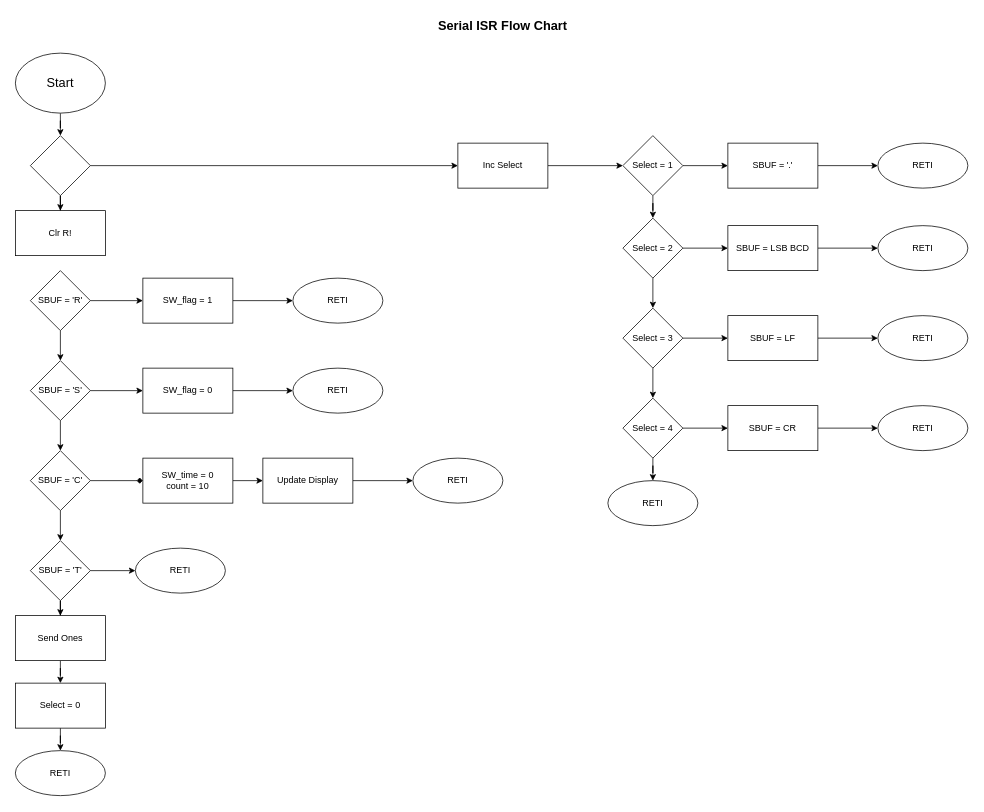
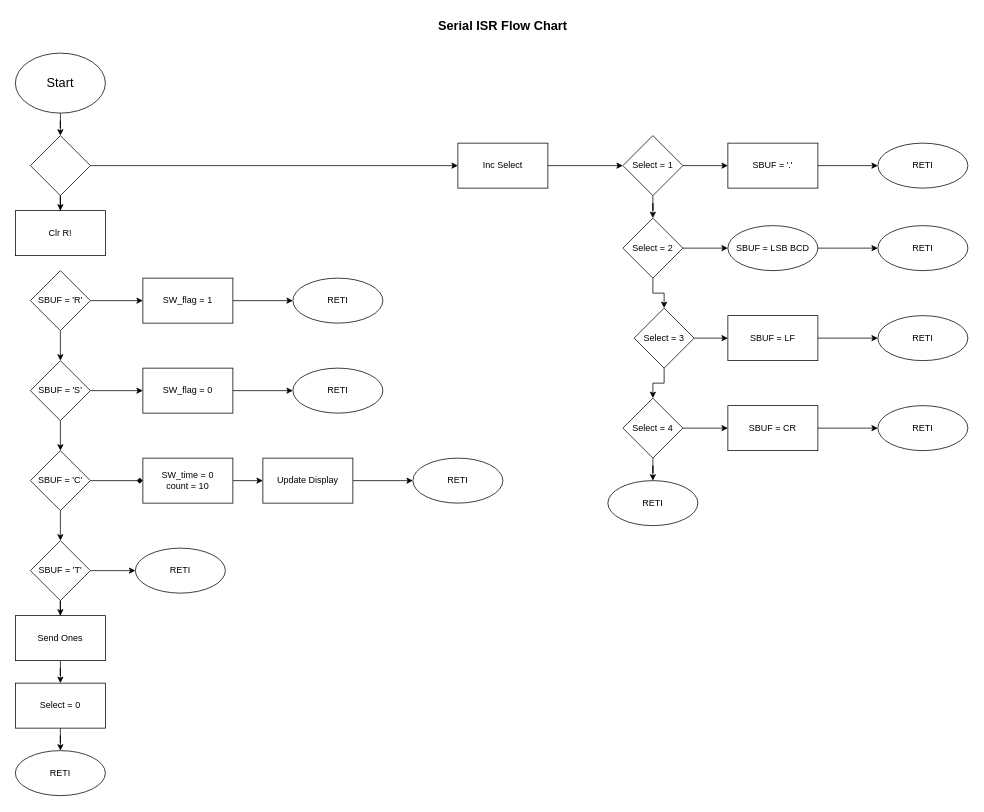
node "SBUF = LSB BCD": shape rectangle -> ellipse
node "Select = 3": moved (653, 338) -> (664, 338)
